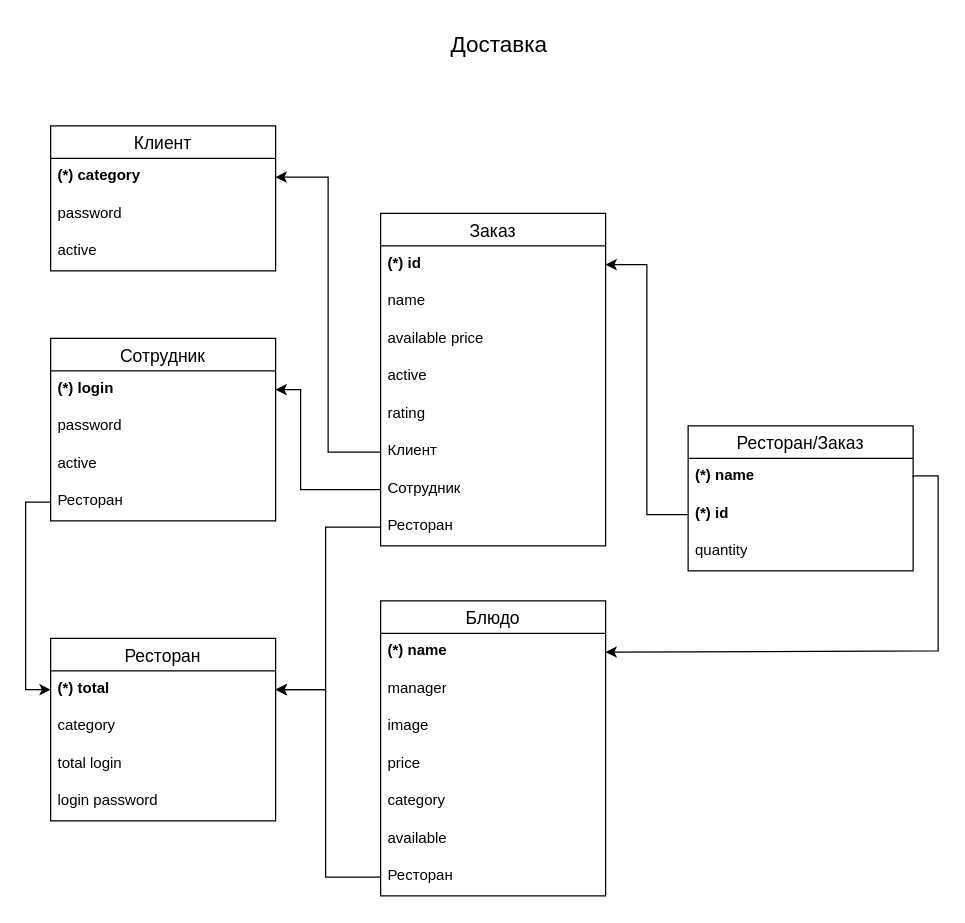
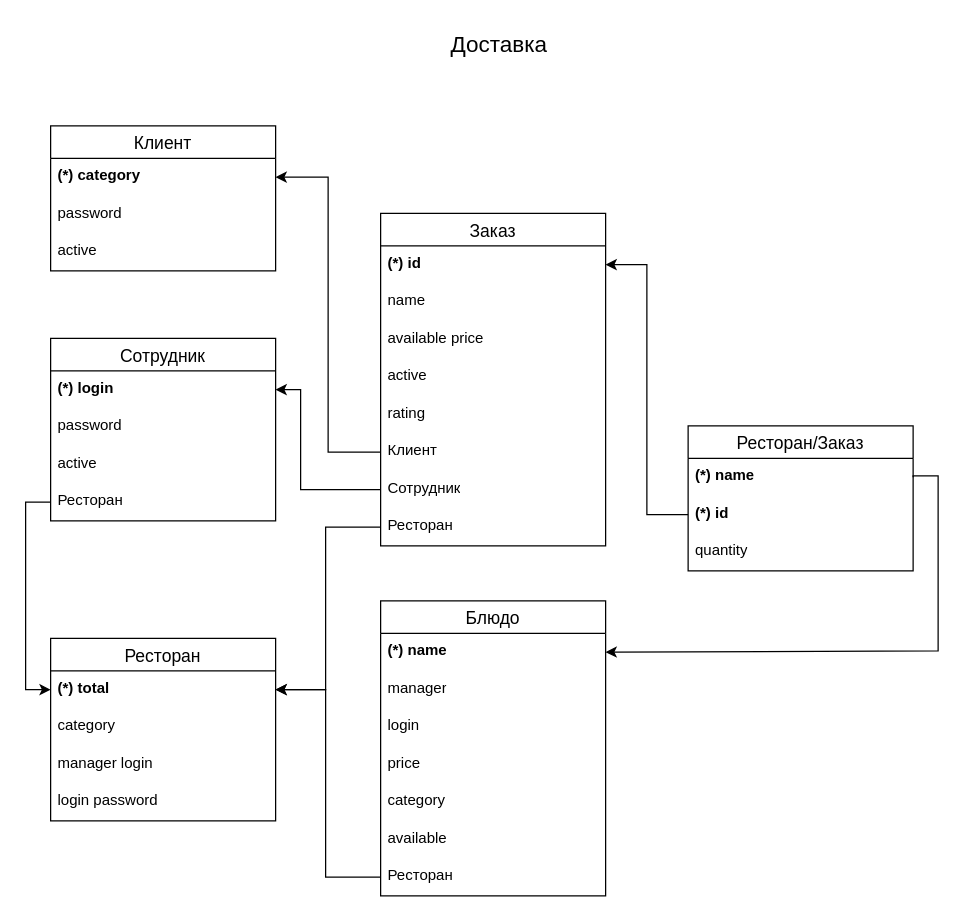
node "image": label "image" -> "login"
node "total login": label "total login" -> "manager login"
